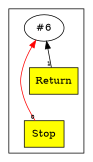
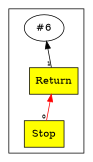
edge "Stop" -> "#6": now "Stop" -> "Return"
